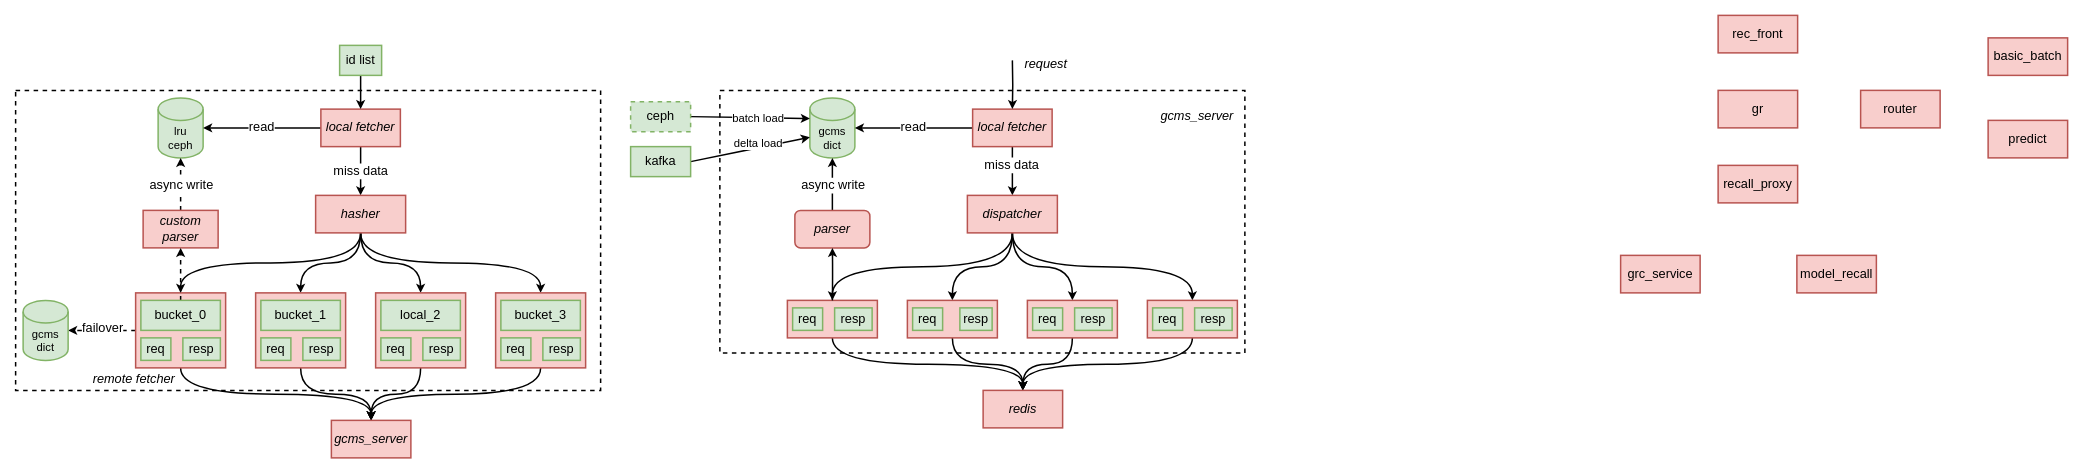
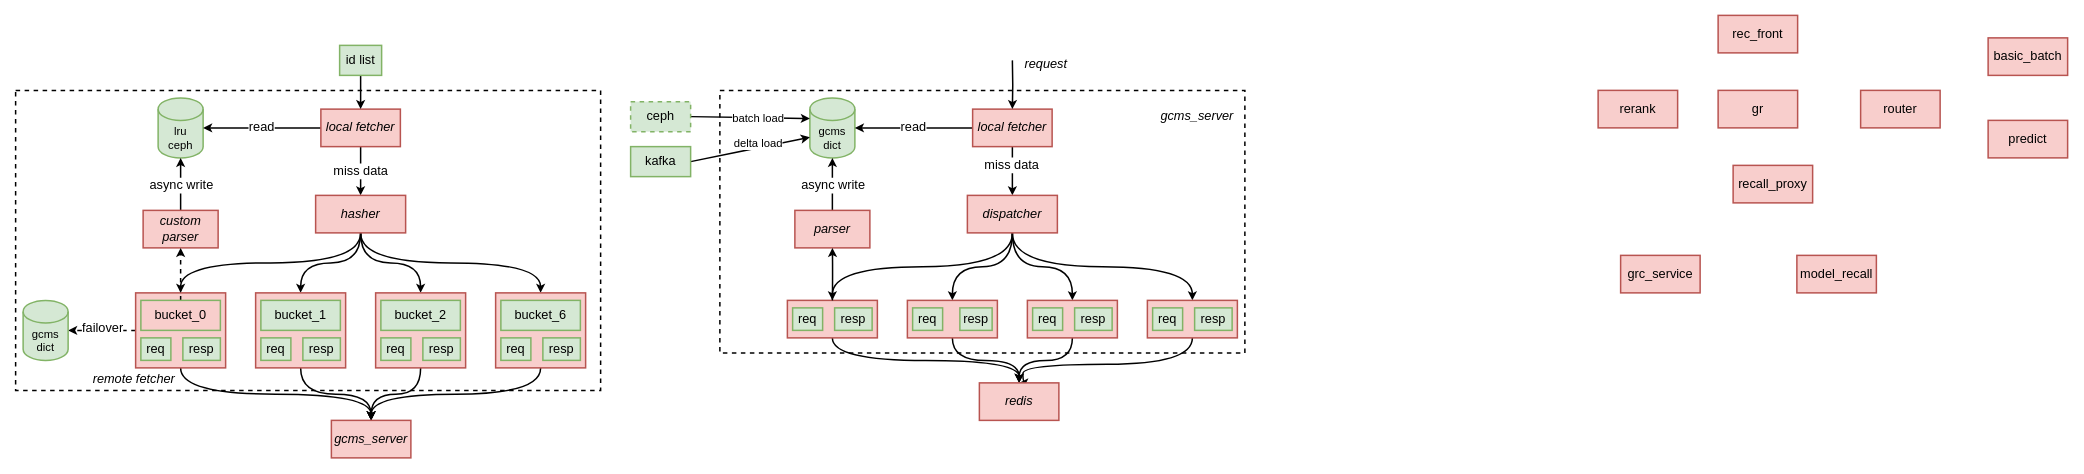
node "rerank": added
node "recall_proxy": moved (1758, 184) -> (1773, 184)
edge "custom parser" -> "lru ceph": style dashed -> solid
node "parser": shape rounded rectangle -> rectangle
node "bucket_0": fillcolor #d5e8d4 -> #f8cecc
node "local_2": label "local_2" -> "bucket_2"
node "bucket_3": label "bucket_3" -> "bucket_6"
node "redis": moved (1023, 409) -> (1019, 402)
